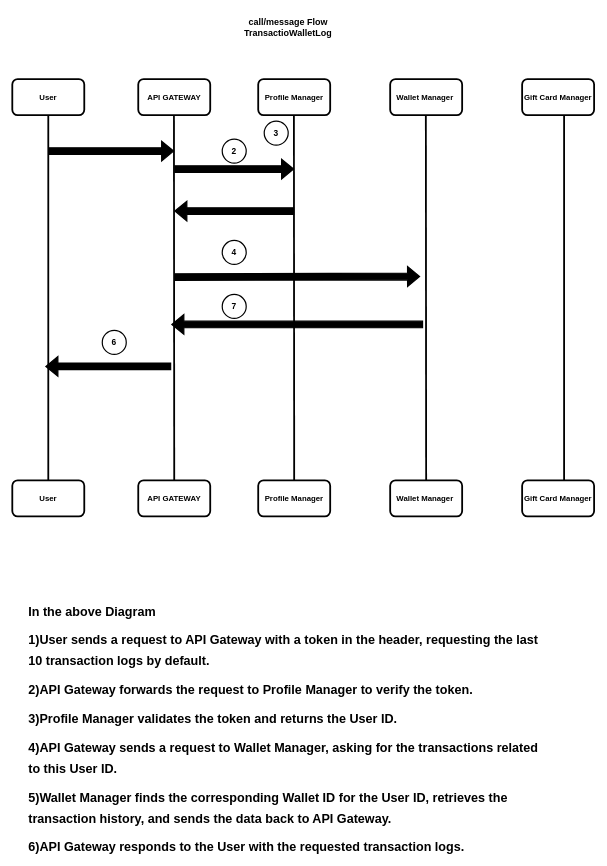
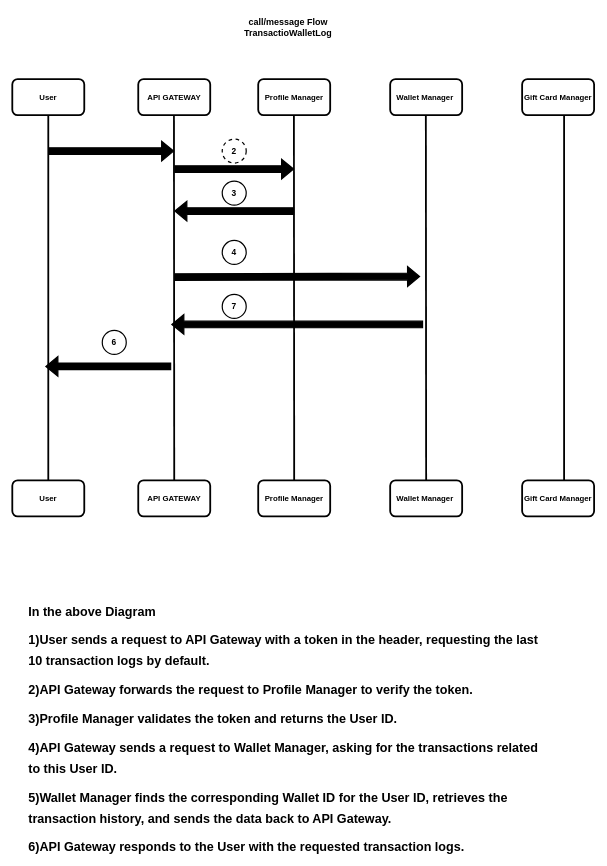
node "3": moved (276, 133) -> (234, 193)
node "2": style solid -> dashed
